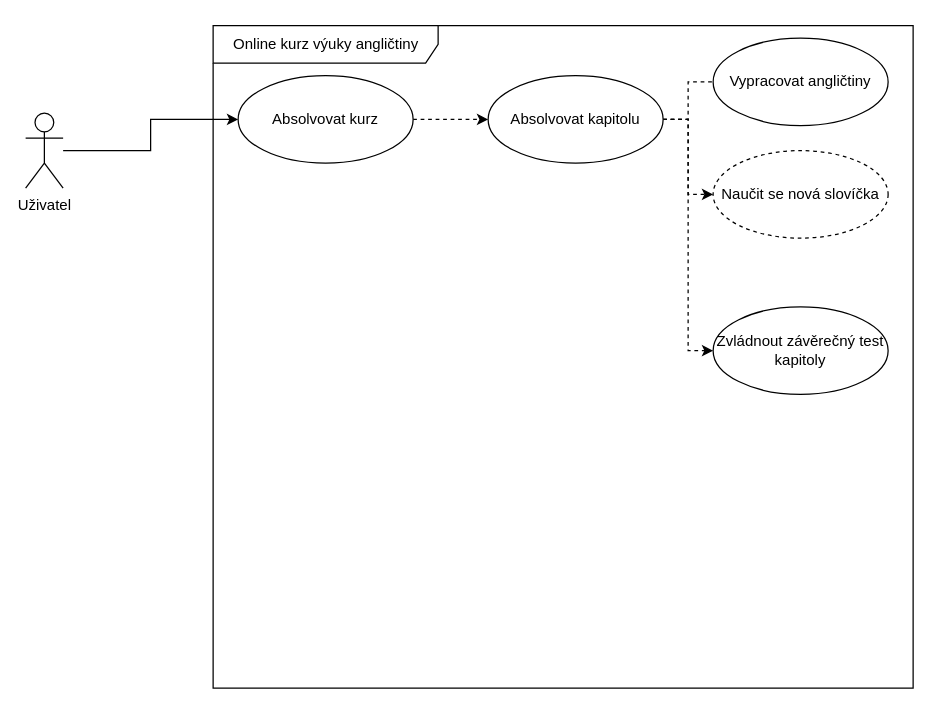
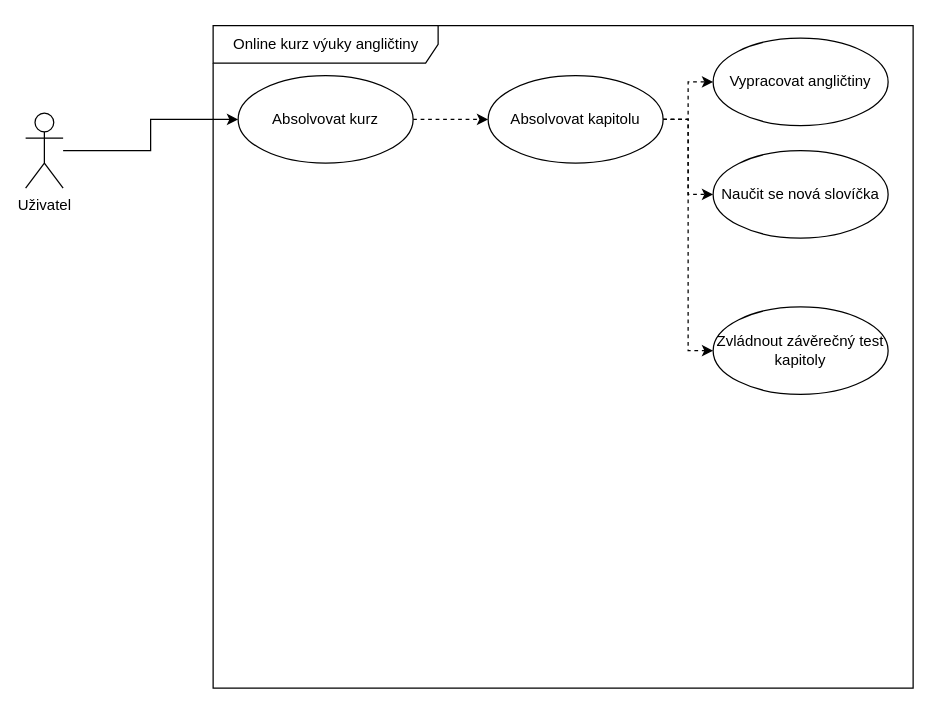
edge "Vypracovat angličtiny" -- "Absolvovat kapitolu": arrowhead none -> classic
node "Naučit se nová slovíčka": style dashed -> solid
